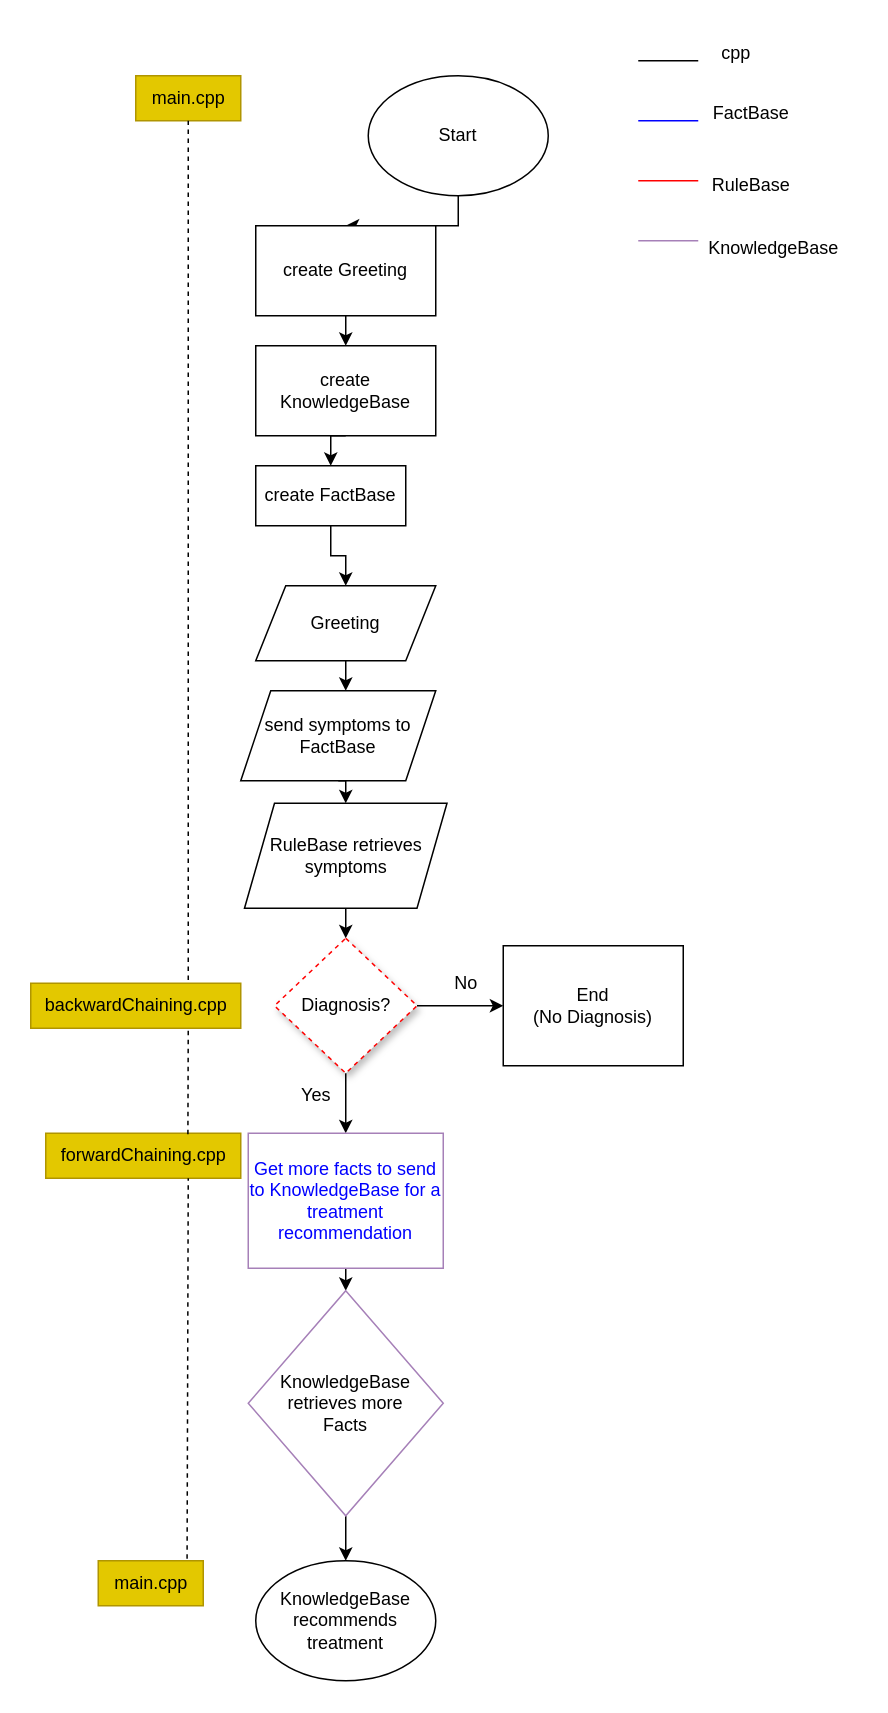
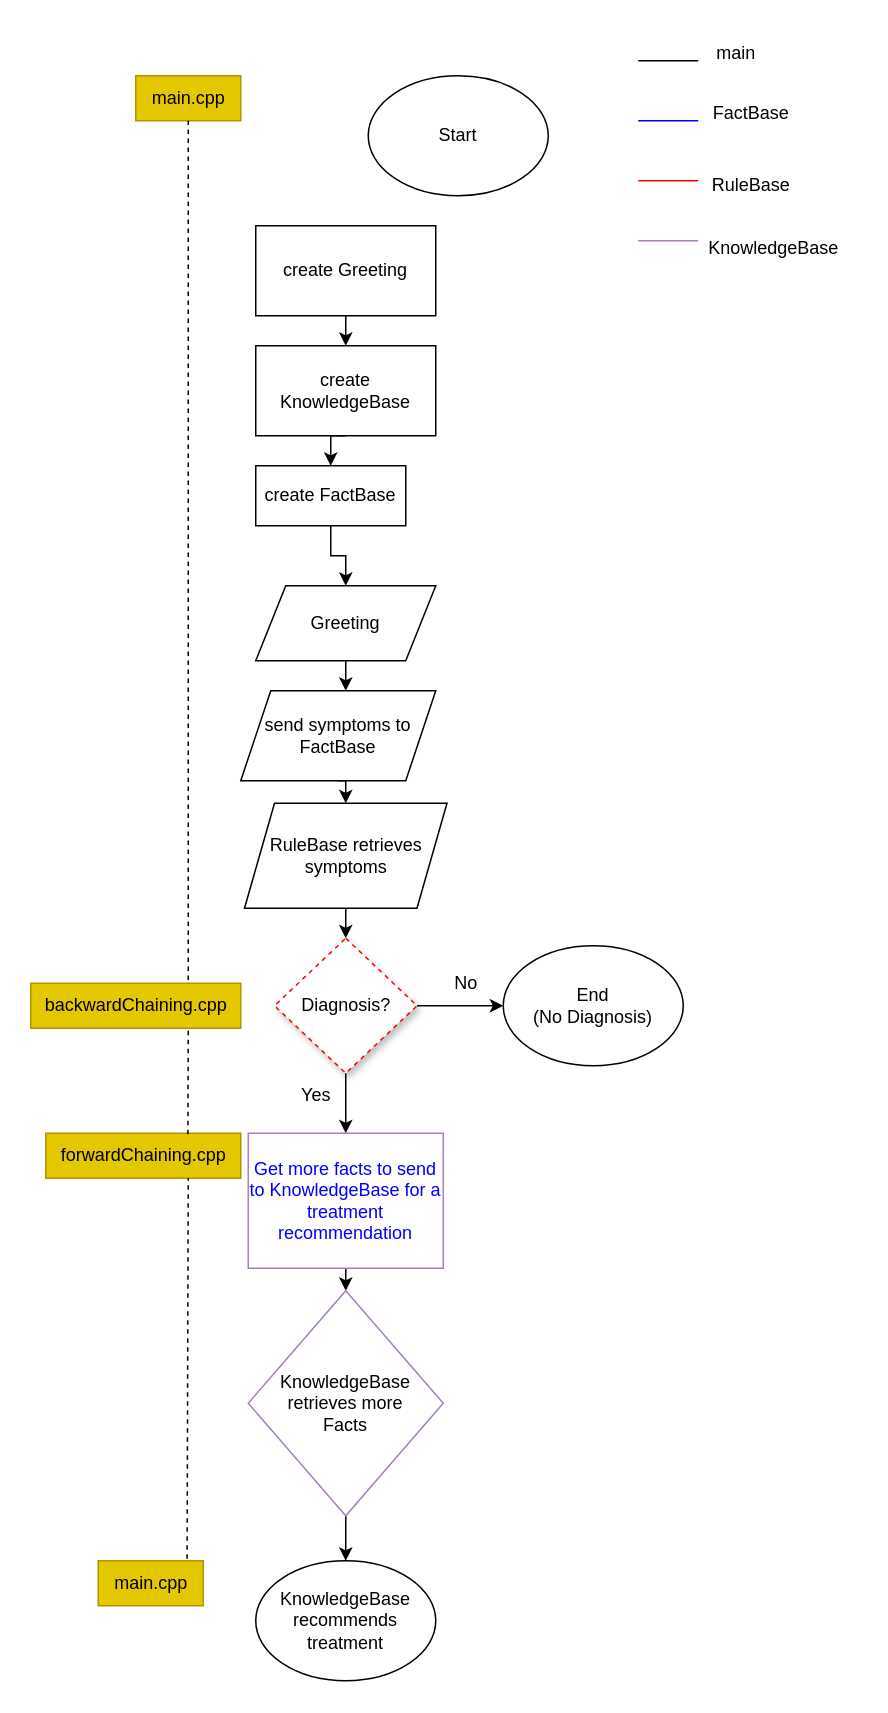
node "cpp": label "cpp" -> "main"
edge "Start" -> "create Greeting": removed
node "End (No Diagnosis)": shape rectangle -> ellipse
